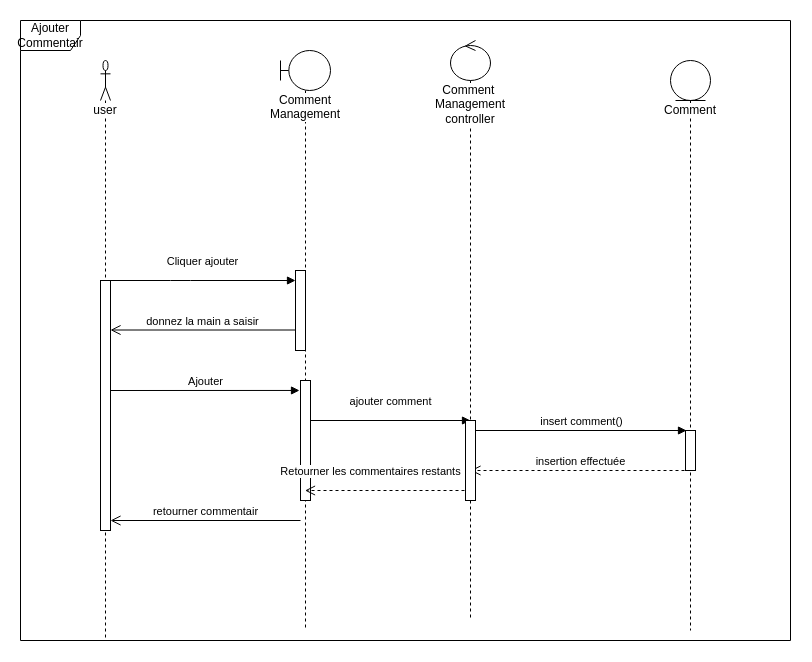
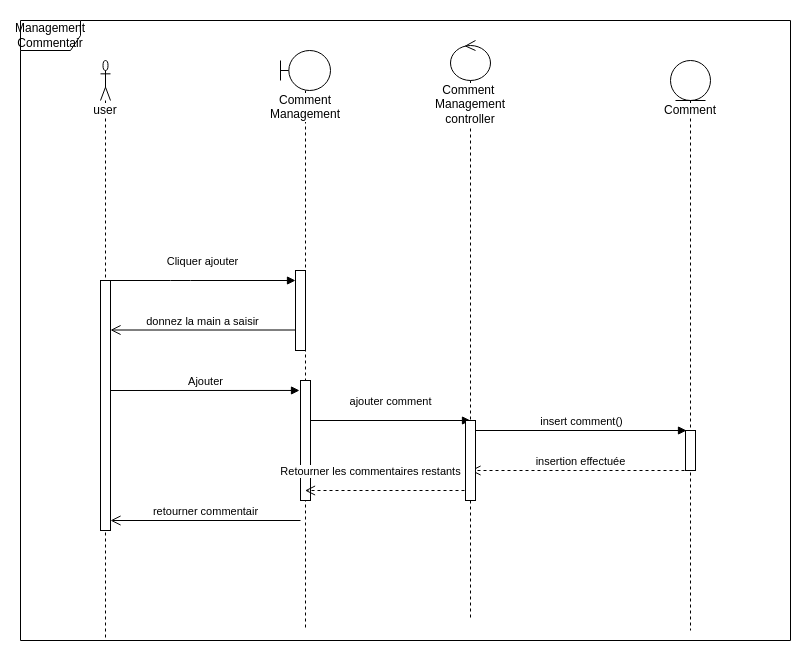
node "Ajouter Commentair": label "Ajouter Commentair" -> "Management Commentair"
